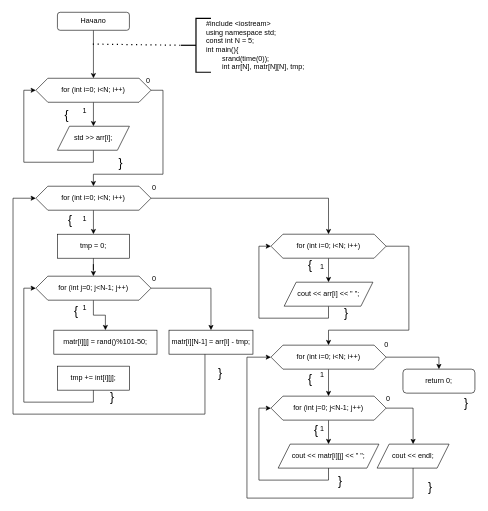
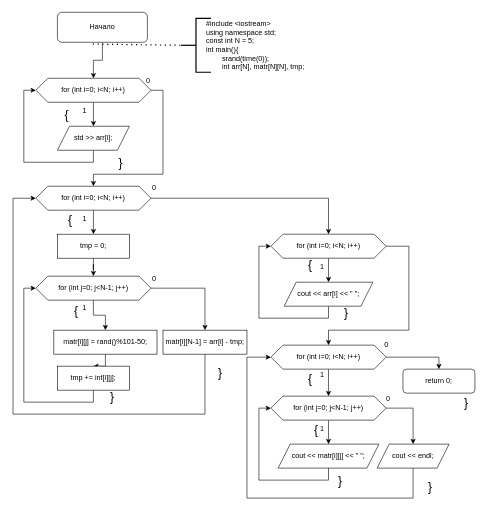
node "Начало": size 72x18 -> 90x30
node "matr[i][N-1] = arr[i] - tmp;": moved (211, 342) -> (205, 342)
edge "matr[i][j] = rand()%101-50;" -> "tmp += int[i][j];": added
